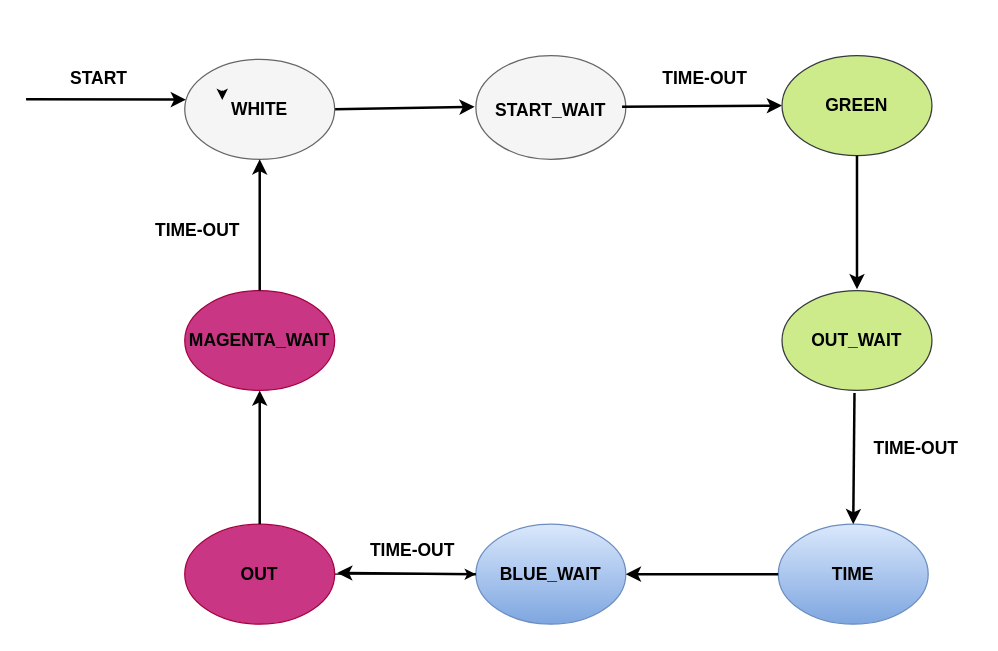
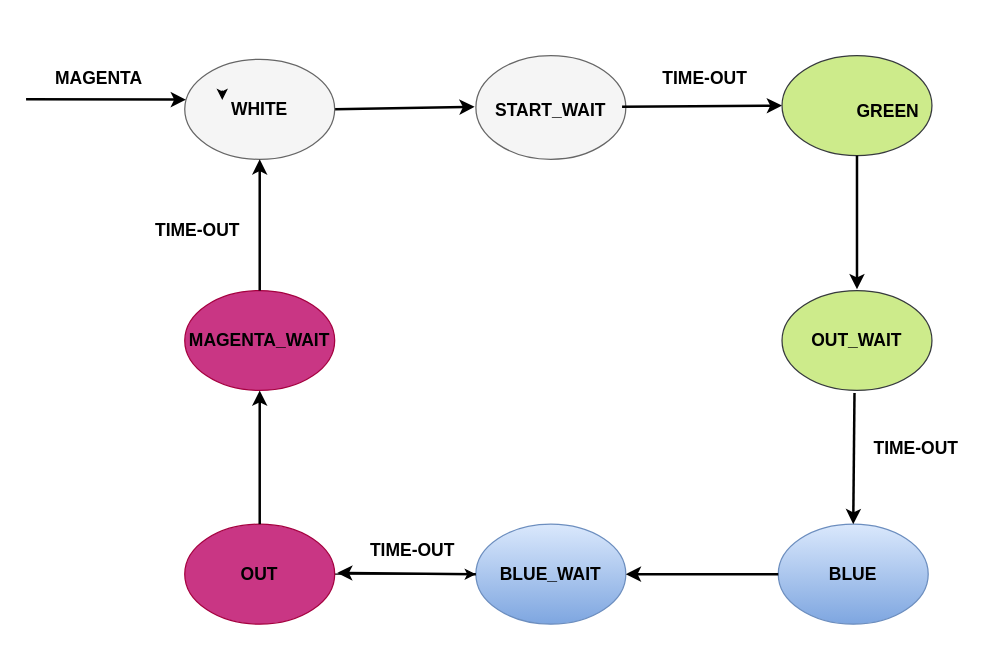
node "START": label "START" -> "MAGENTA"
node "GREEN": moved (857, 106) -> (888, 112)
node "TIME": label "TIME" -> "BLUE"
